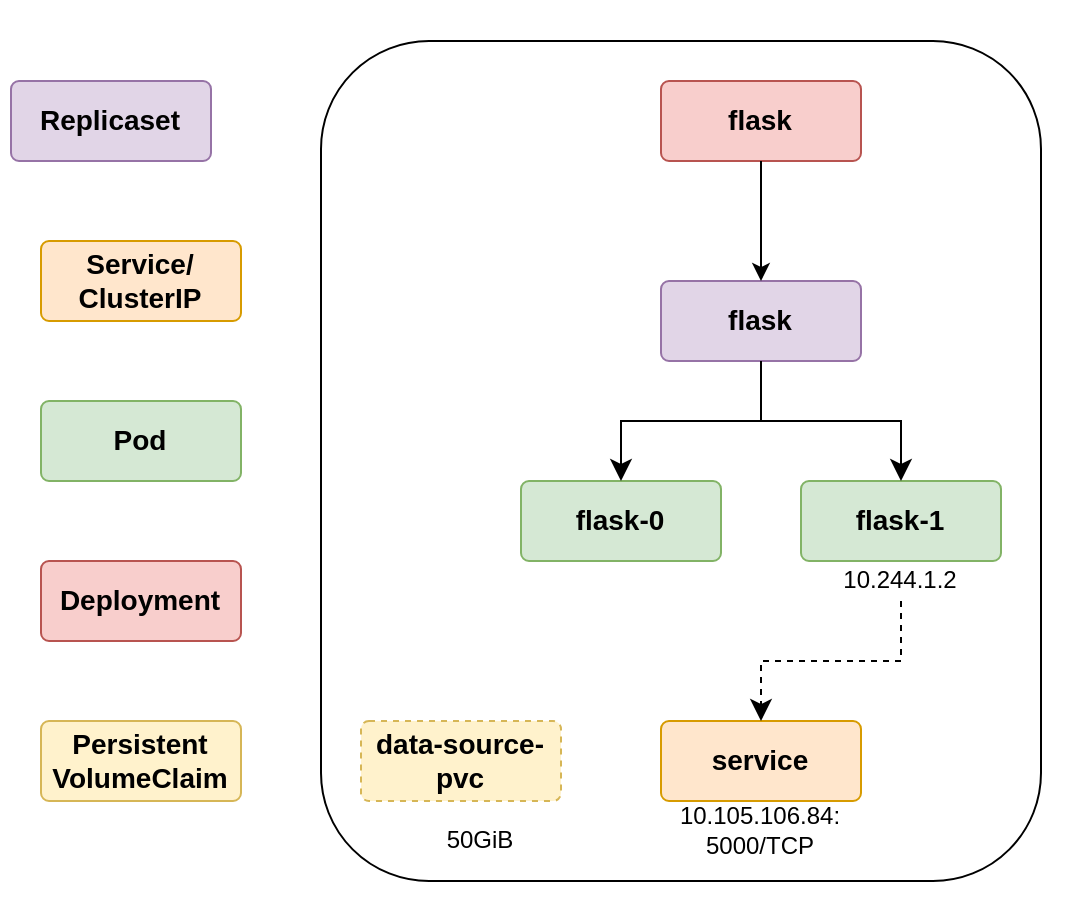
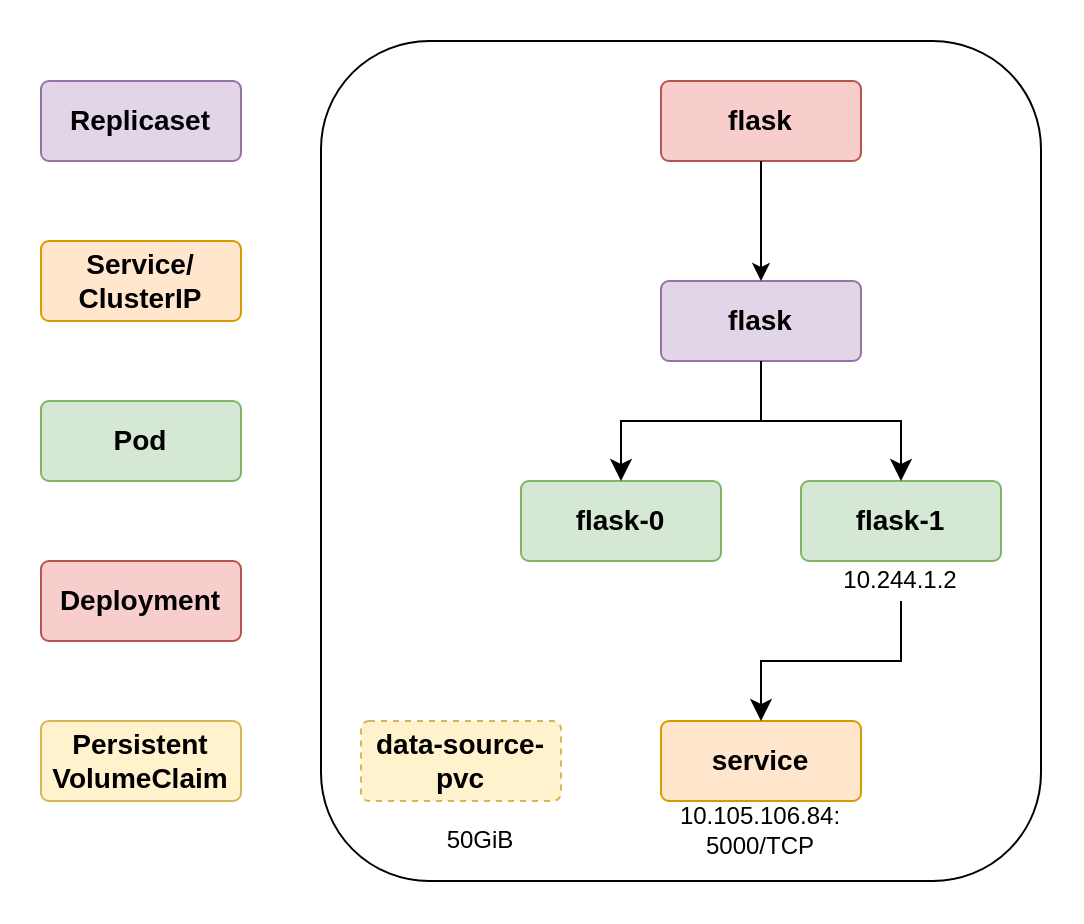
node "Replicaset": moved (111, 121) -> (141, 121)
edge "10.244.1.2" -> "service": style dashed -> solid
